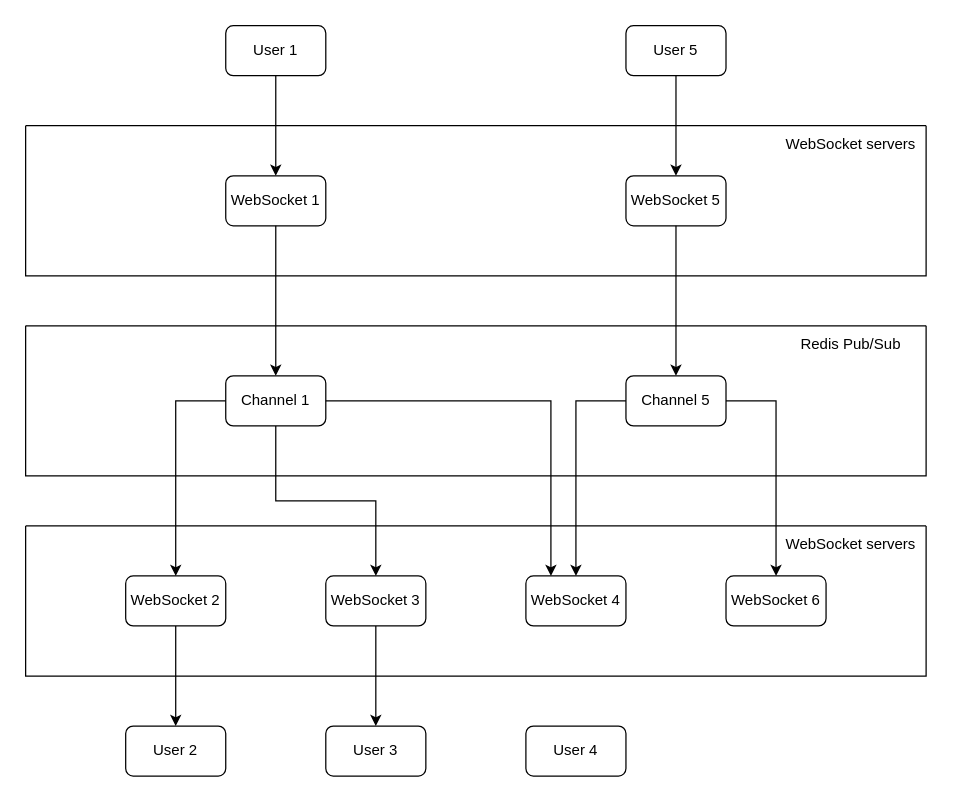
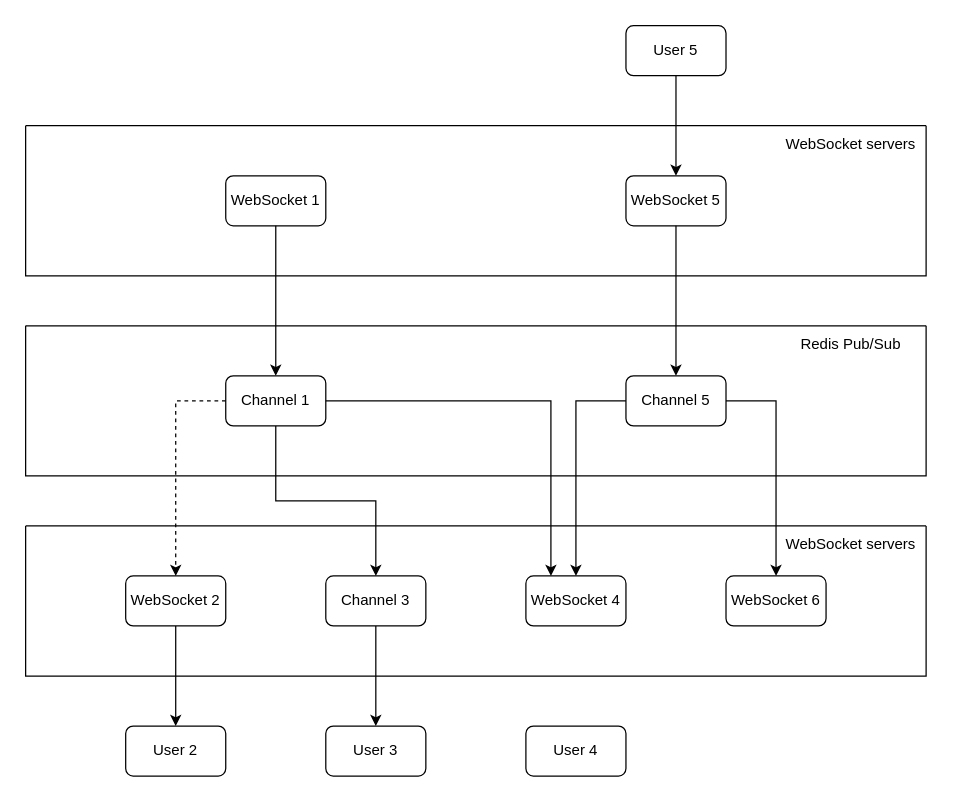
node "User 1": removed
edge "User 1" -> "WebSocket 1": removed
edge "Channel 1" -> "WebSocket 2": style solid -> dashed
node "WebSocket 3": label "WebSocket 3" -> "Channel 3"
